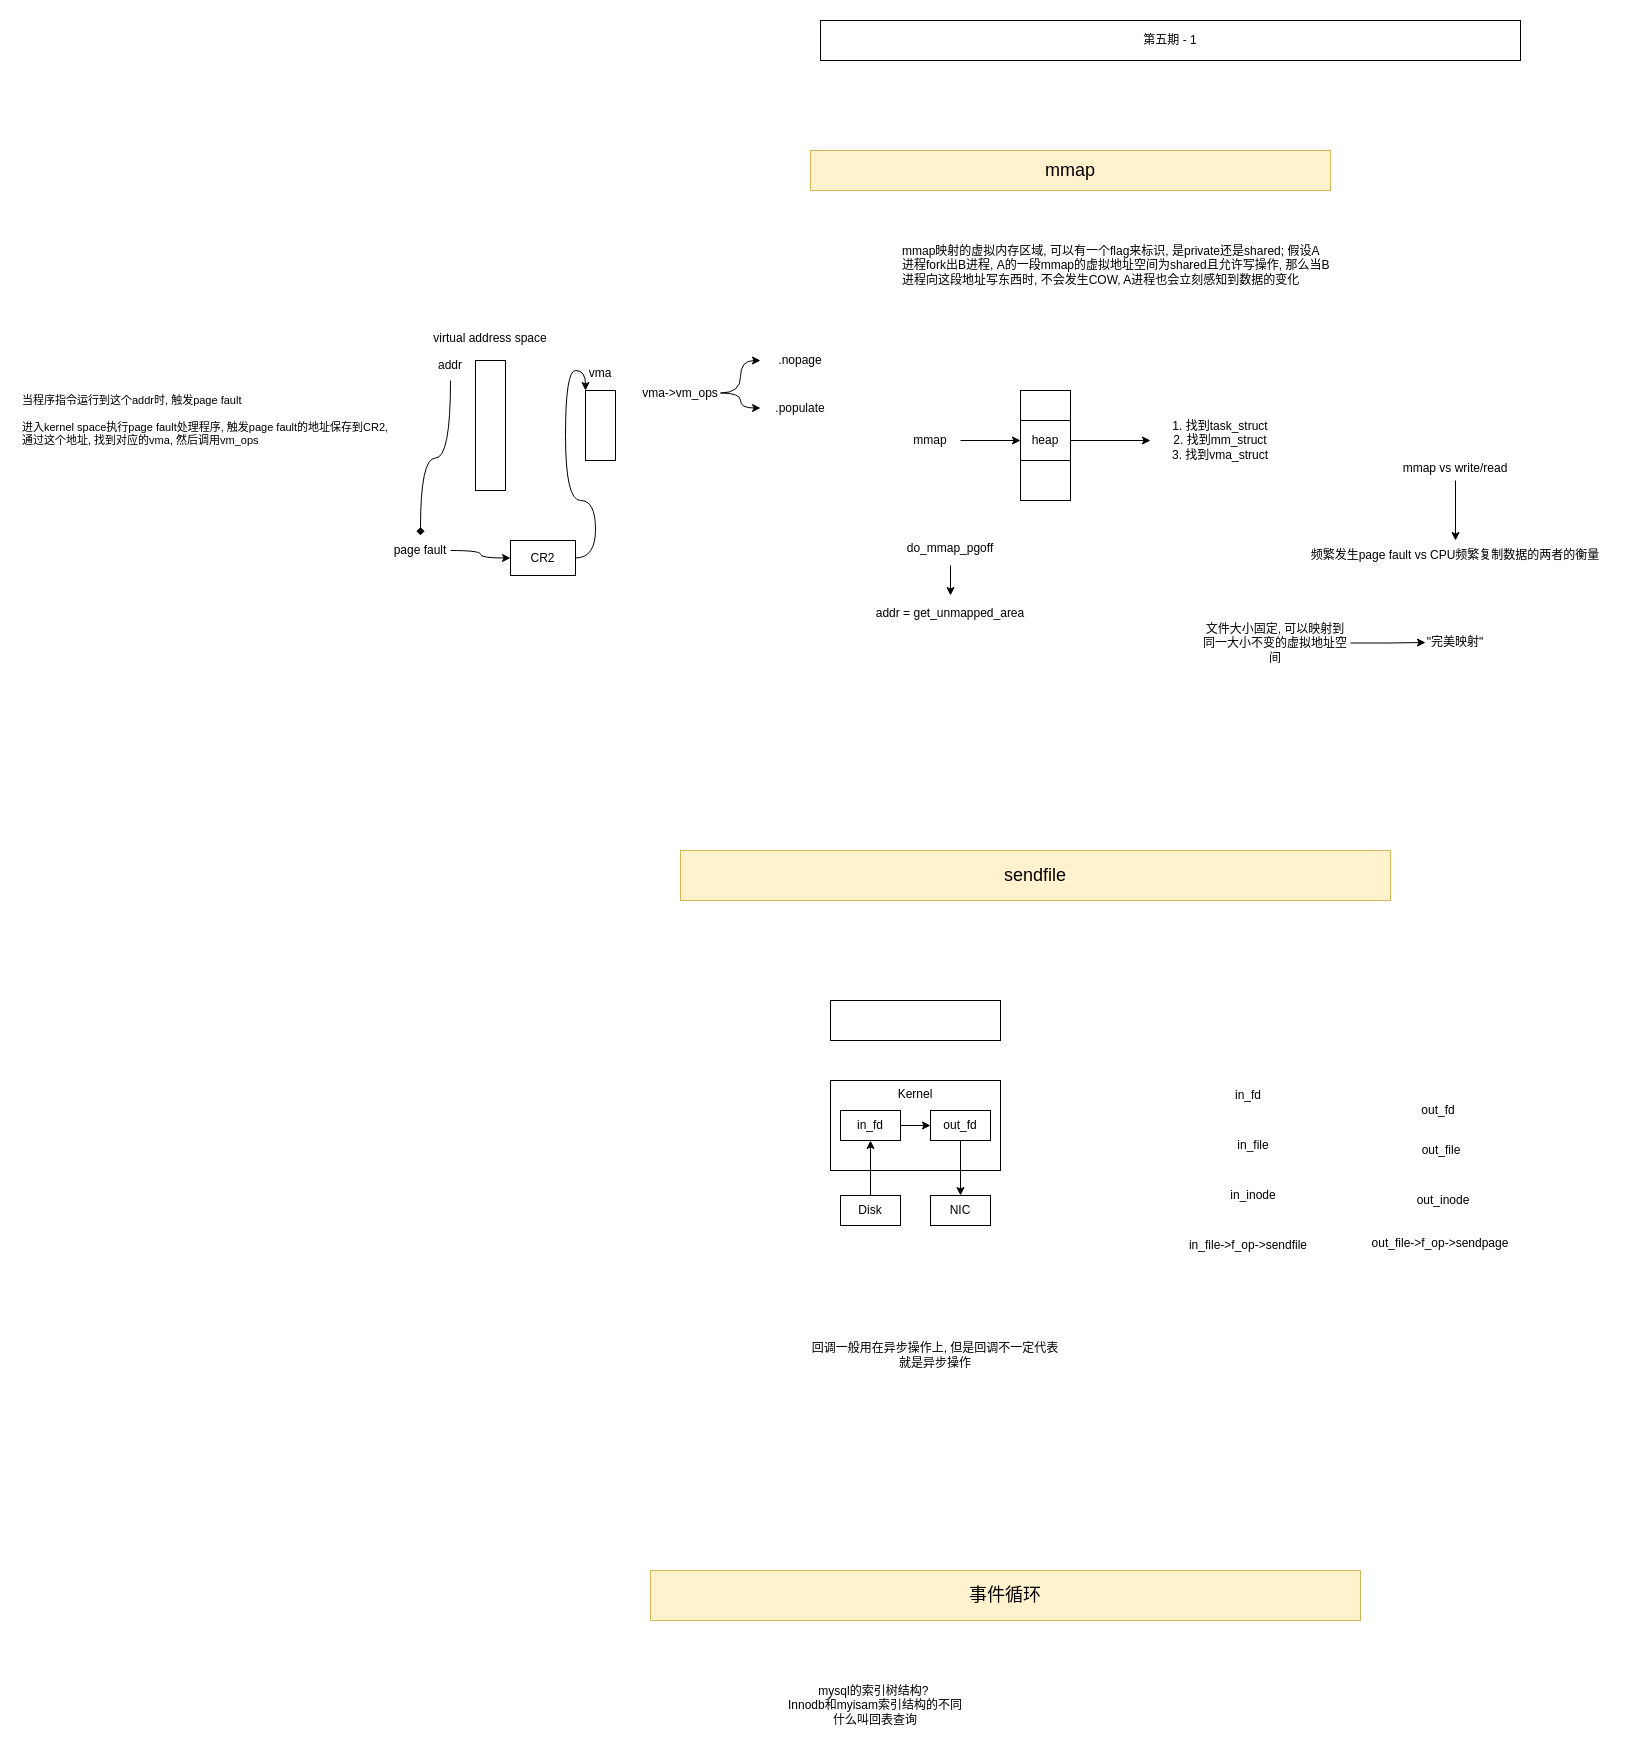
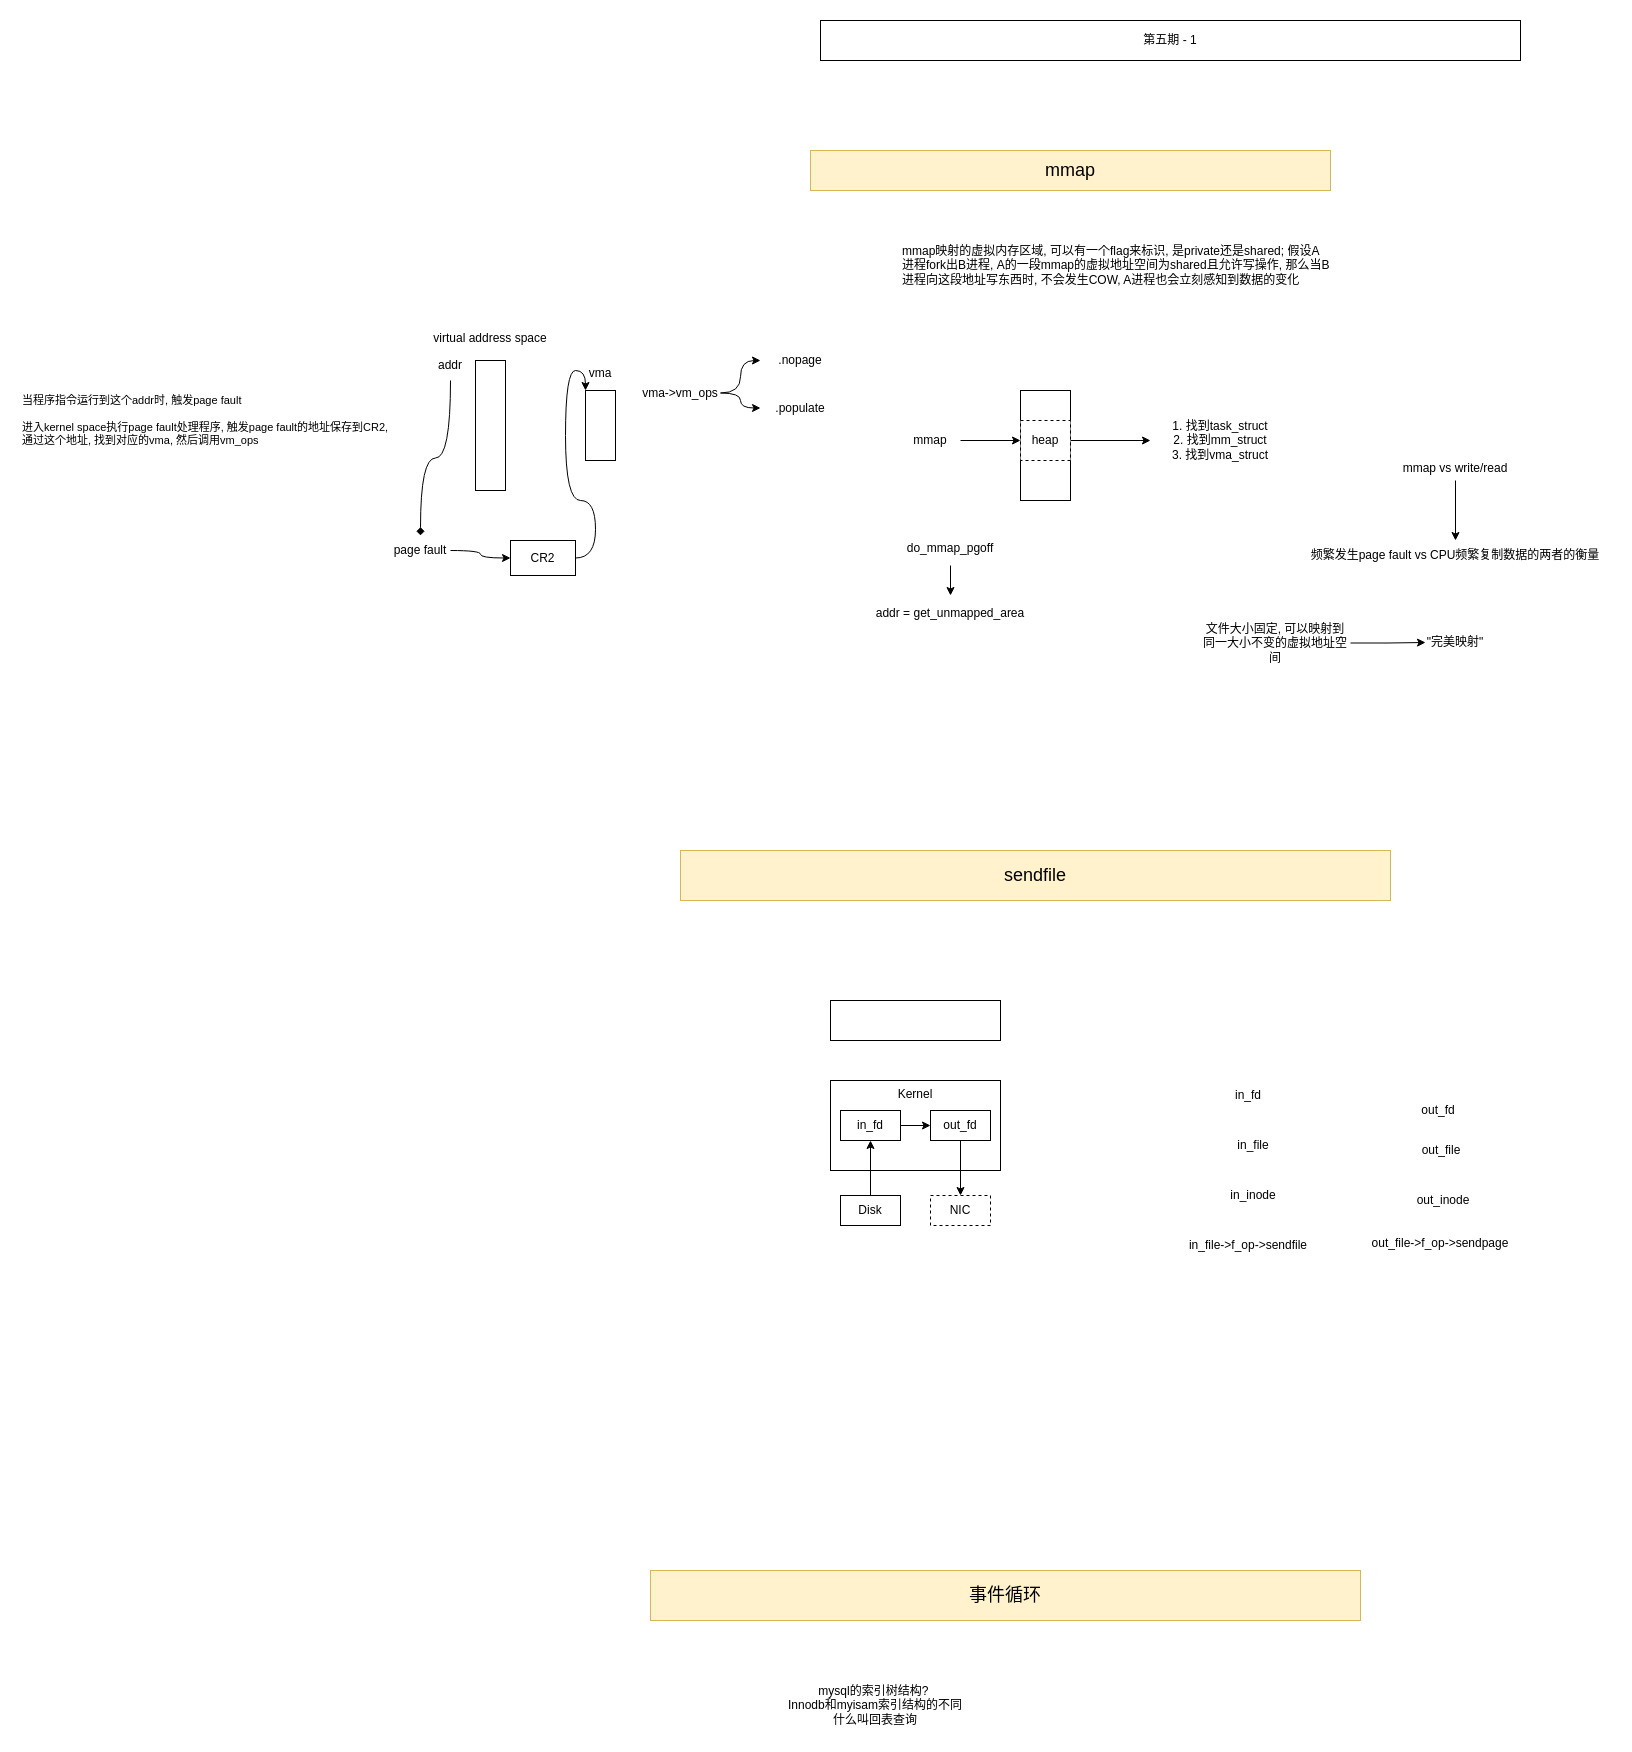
node "heap": style solid -> dashed
node "NIC": style solid -> dashed
node "回调一般用在异步操作上, 但是回调不一定代表就是异步操作": removed
